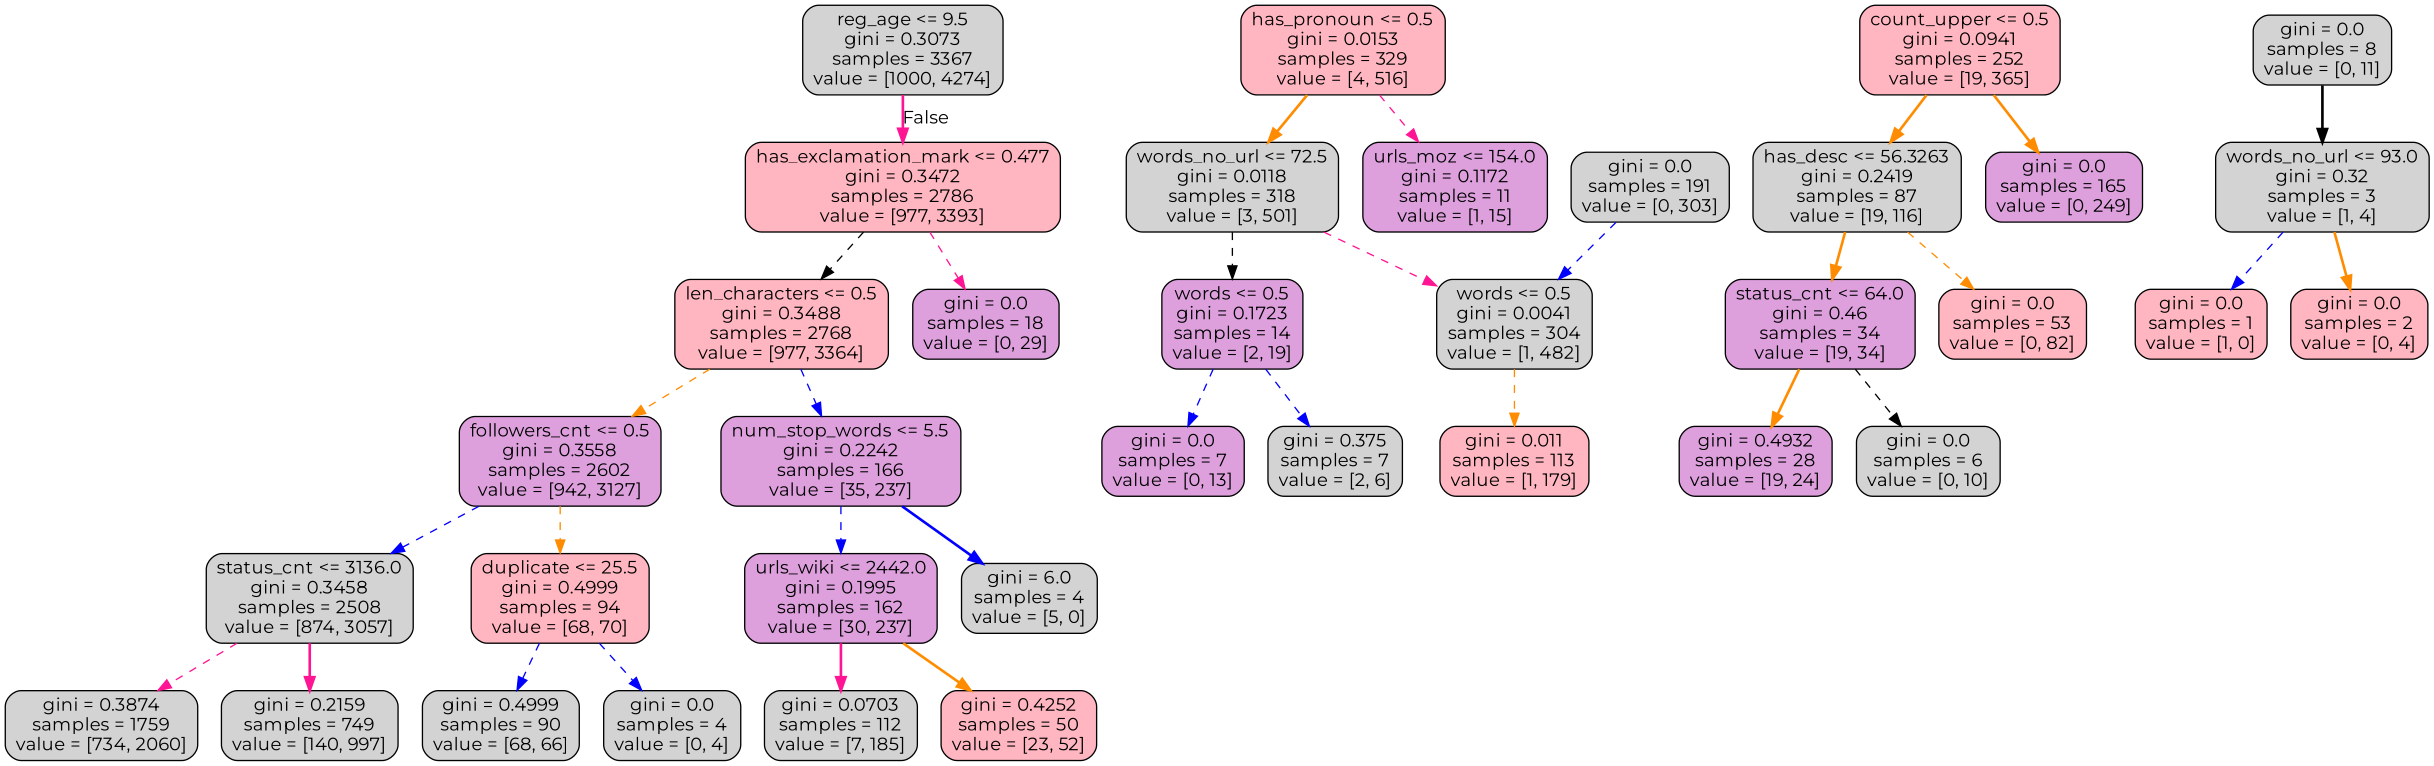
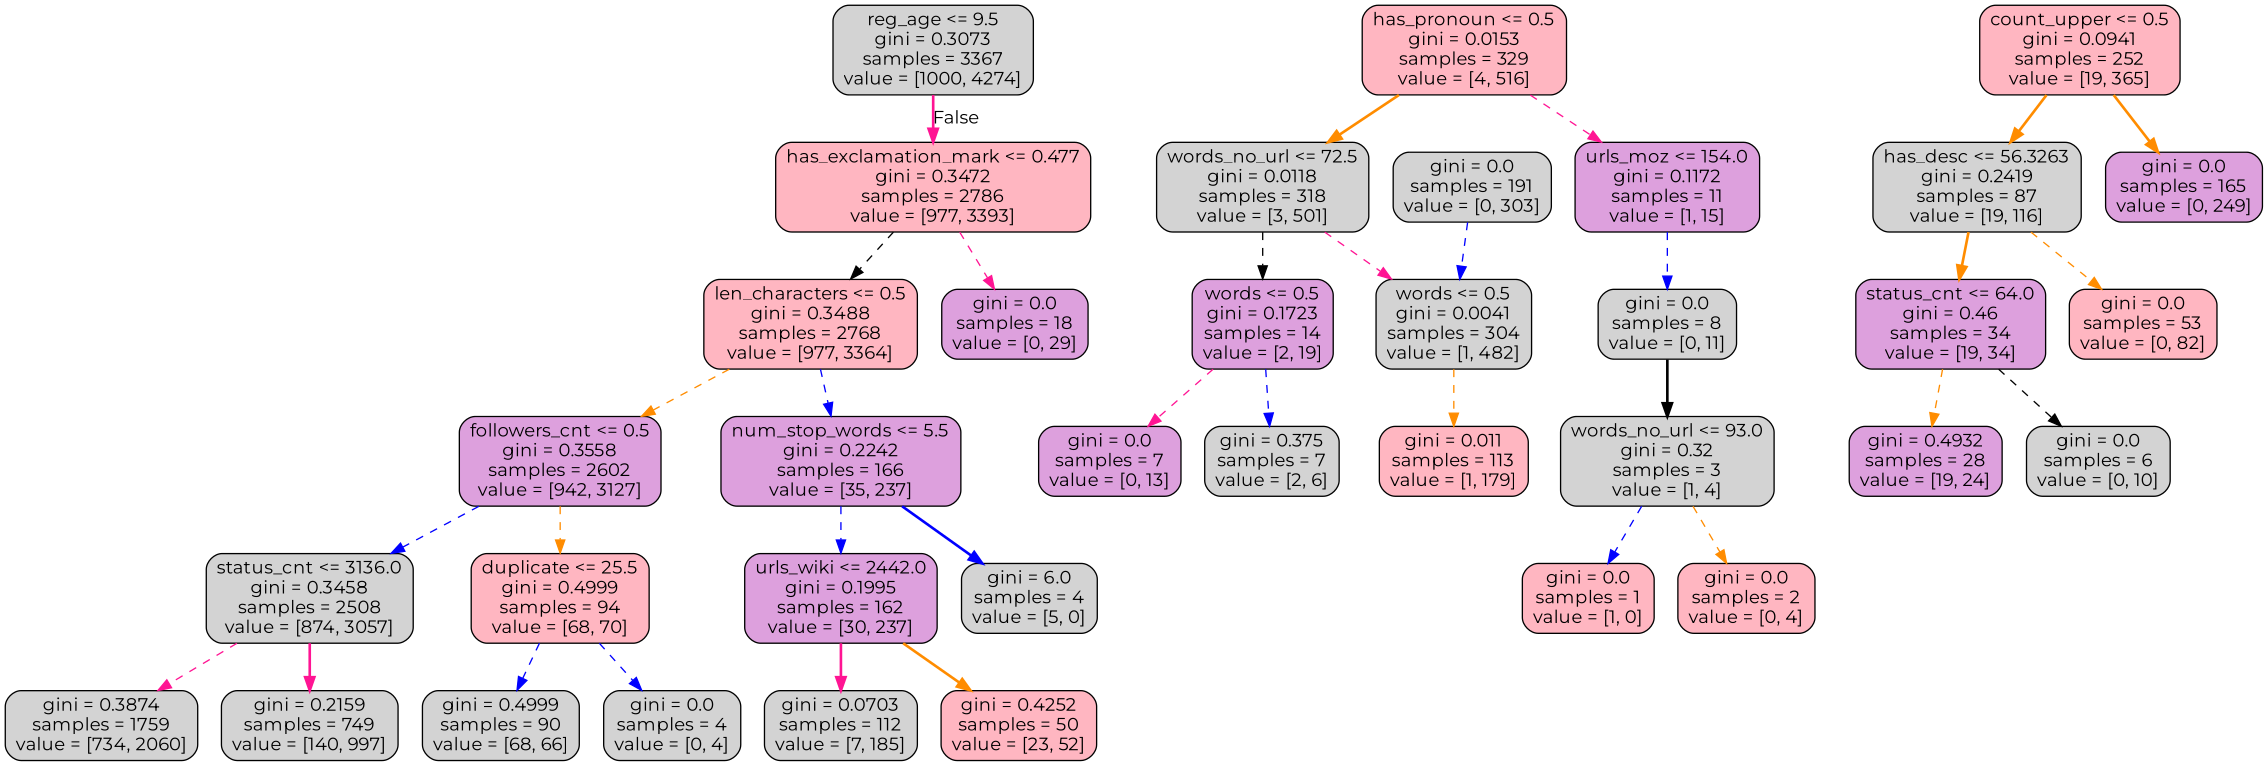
edge "urls_moz <= 154.0 gini = 0.1172 samples = 11 value = [1, 15]" -> "gini = 0.0 samples = 8 value = [0, 11]": added
edge "words_no_url <= 93.0 gini = 0.32 samples = 3 value = [1, 4]" -> "gini = 0.0 samples = 2 value = [0, 4]": style bold -> dashed
edge "words <= 0.5 gini = 0.1723 samples = 14 value = [2, 19]" -> "gini = 0.0 samples = 7 value = [0, 13]": color blue -> deeppink
edge "status_cnt <= 64.0 gini = 0.46 samples = 34 value = [19, 34]" -> "gini = 0.4932 samples = 28 value = [19, 24]": style bold -> dashed
